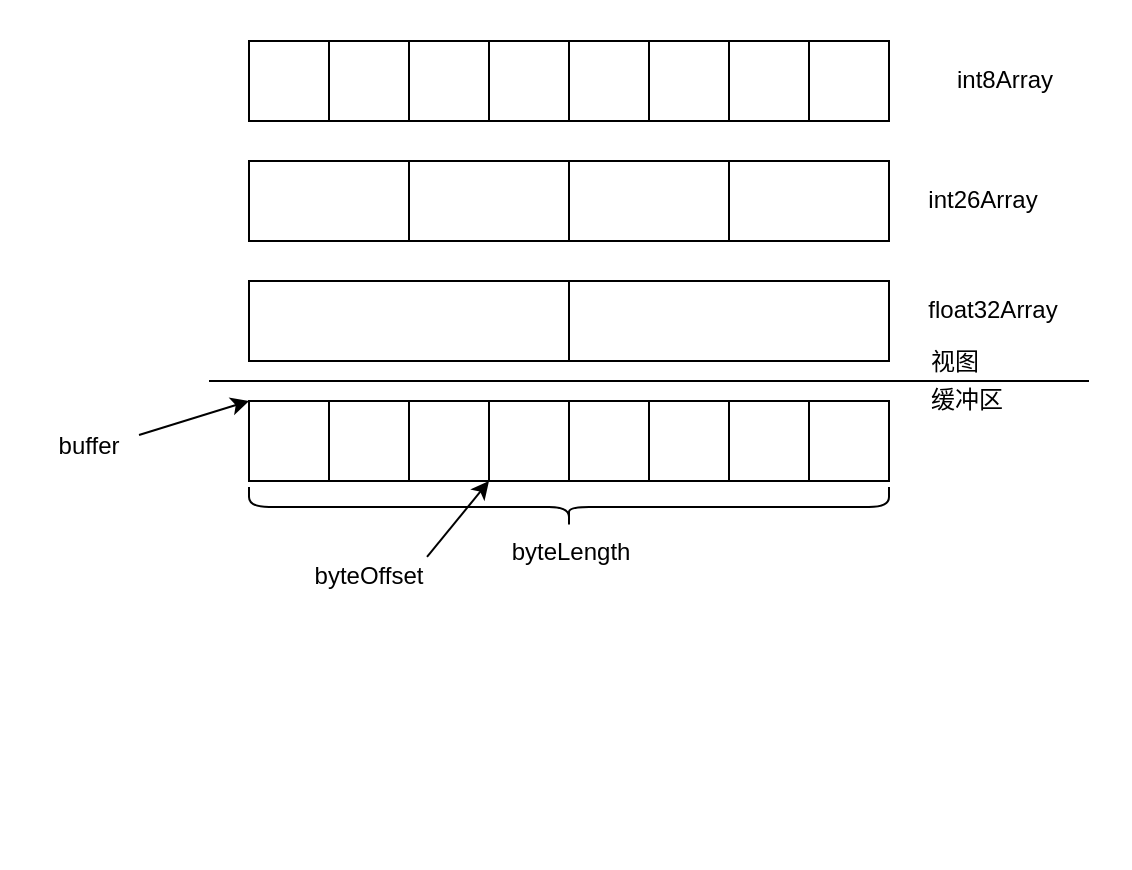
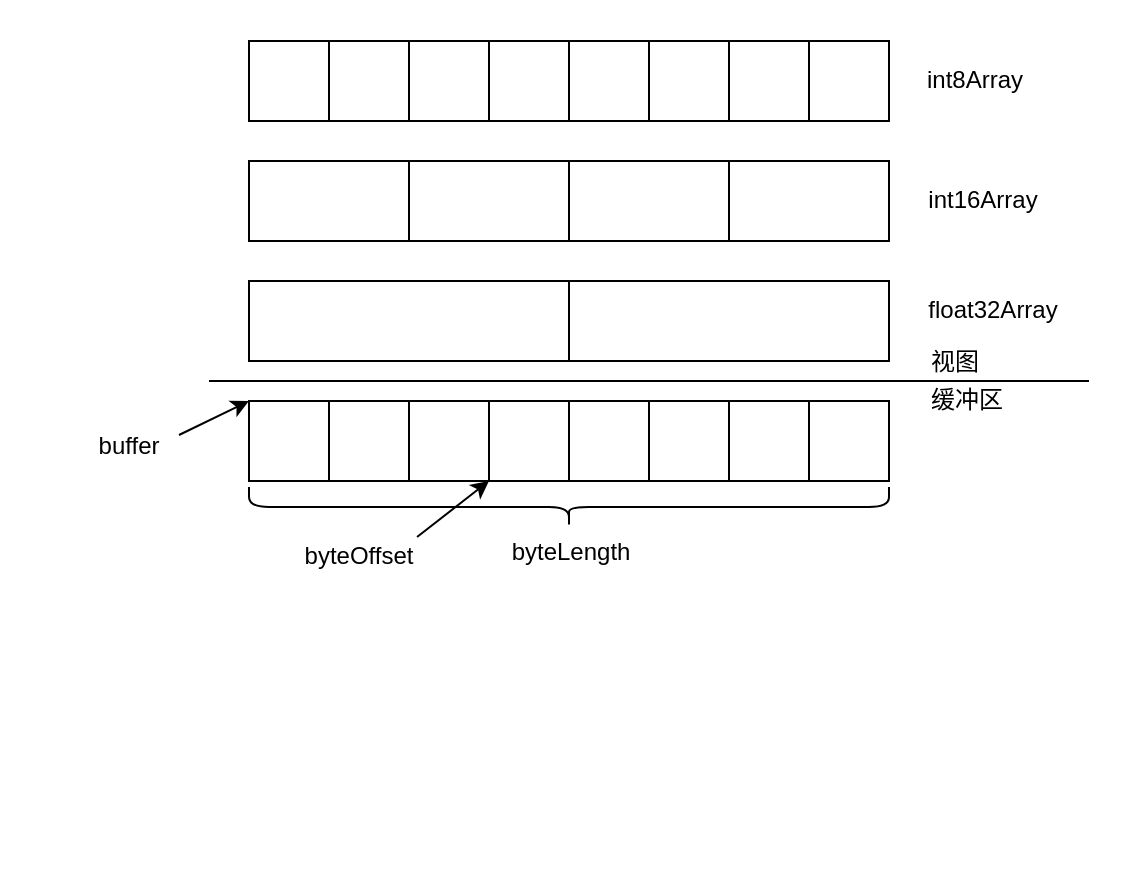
node "int8Array": moved (1005, 81) -> (975, 81)
node "int26Array": label "int26Array" -> "int16Array"
node "buffer": moved (89, 447) -> (129, 447)
node "byteOffset": moved (369, 577) -> (359, 557)
